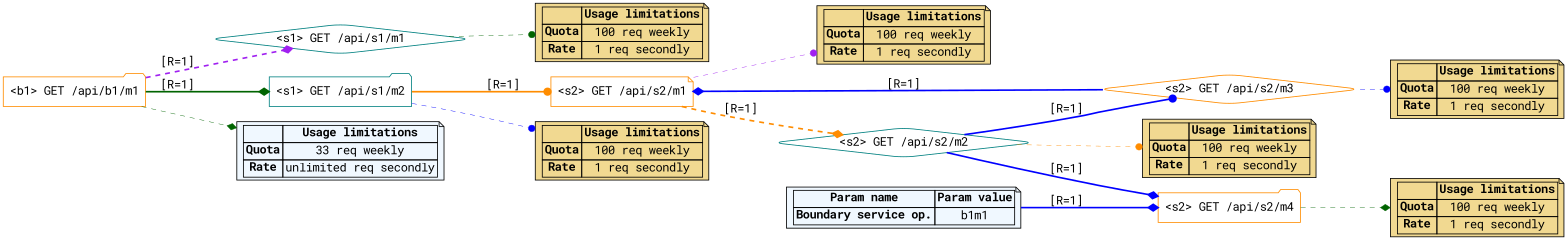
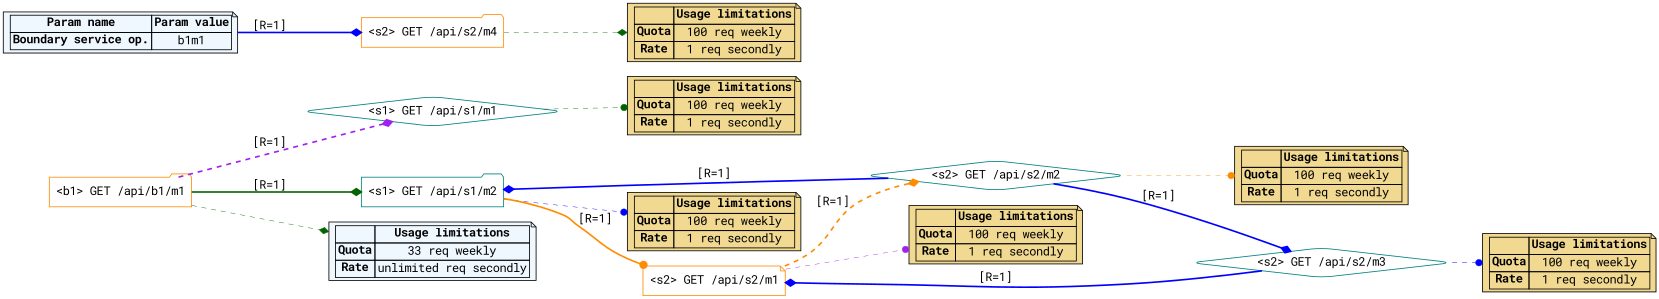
node "<s2> GET /api/s2/m3": color darkorange -> teal
edge "<s2> GET /api/s2/m2" -> "<s2> GET /api/s2/m3": arrowhead dot -> diamond
edge "<s2> GET /api/s2/m2" -> "<s2> GET /api/s2/m4": now "<s2> GET /api/s2/m2" -> "<s1> GET /api/s1/m2"
